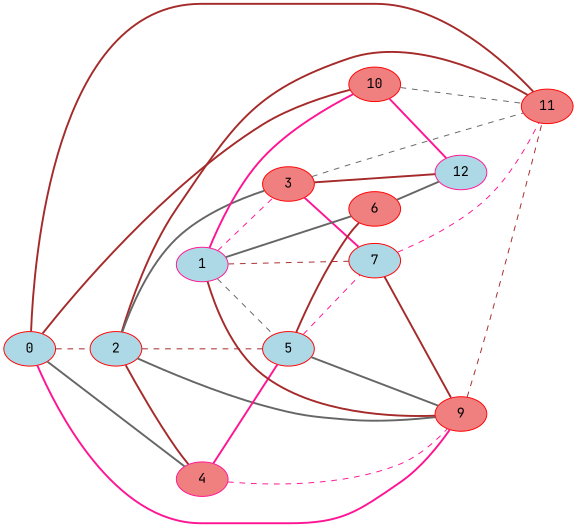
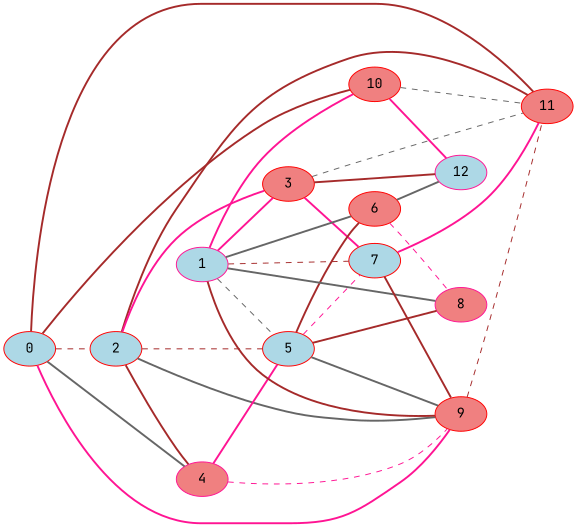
edge "11" -- "7": style dashed -> bold
edge "3" -- "1": style dashed -> bold
edge "3" -- "2": color gray40 -> deeppink
node "8": added
